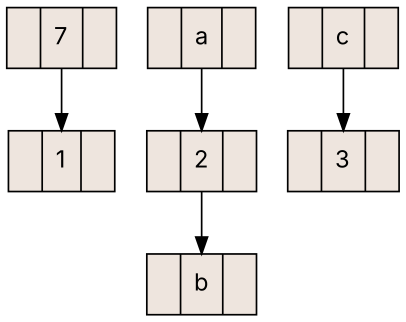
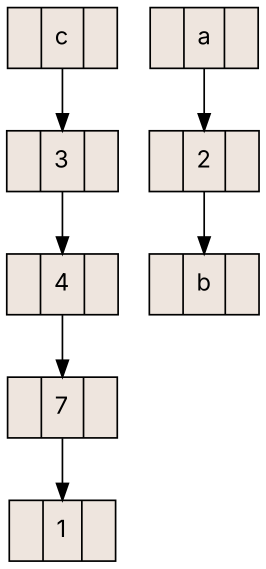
node "4": added
